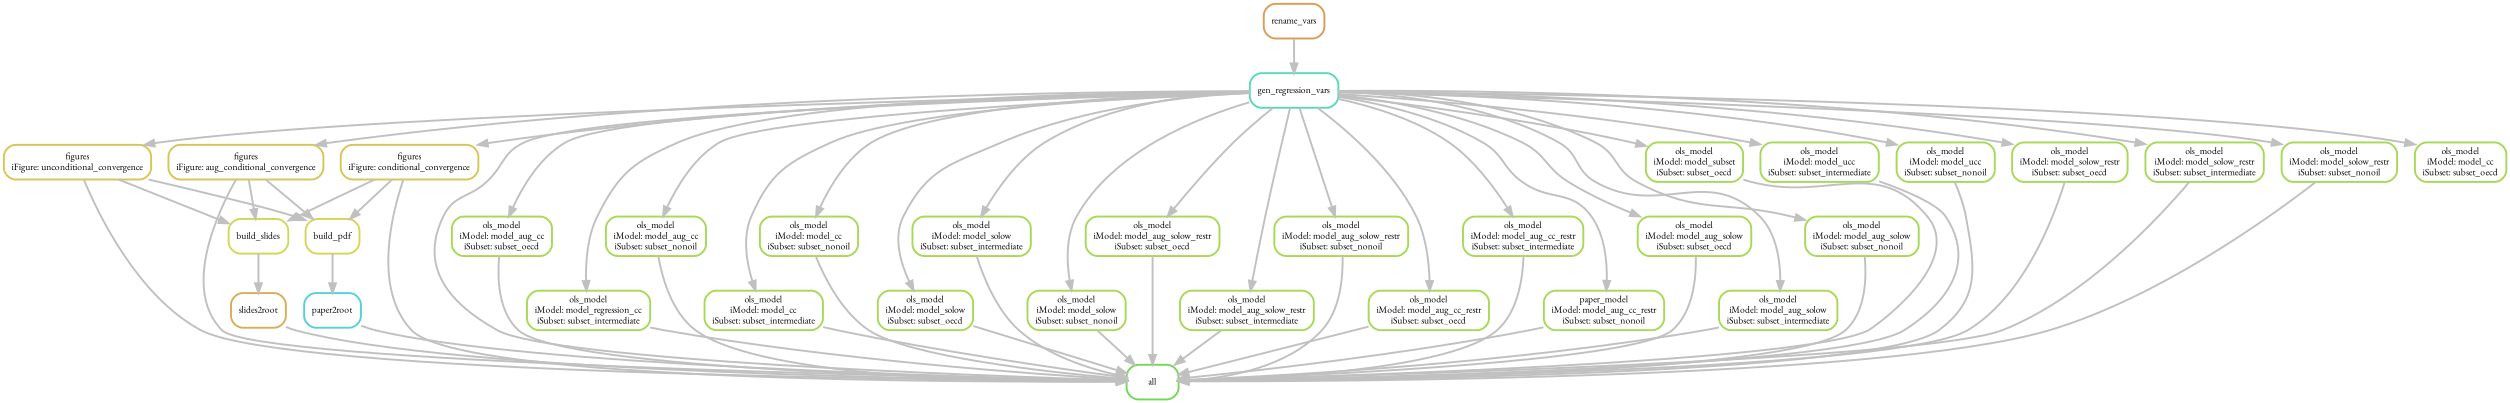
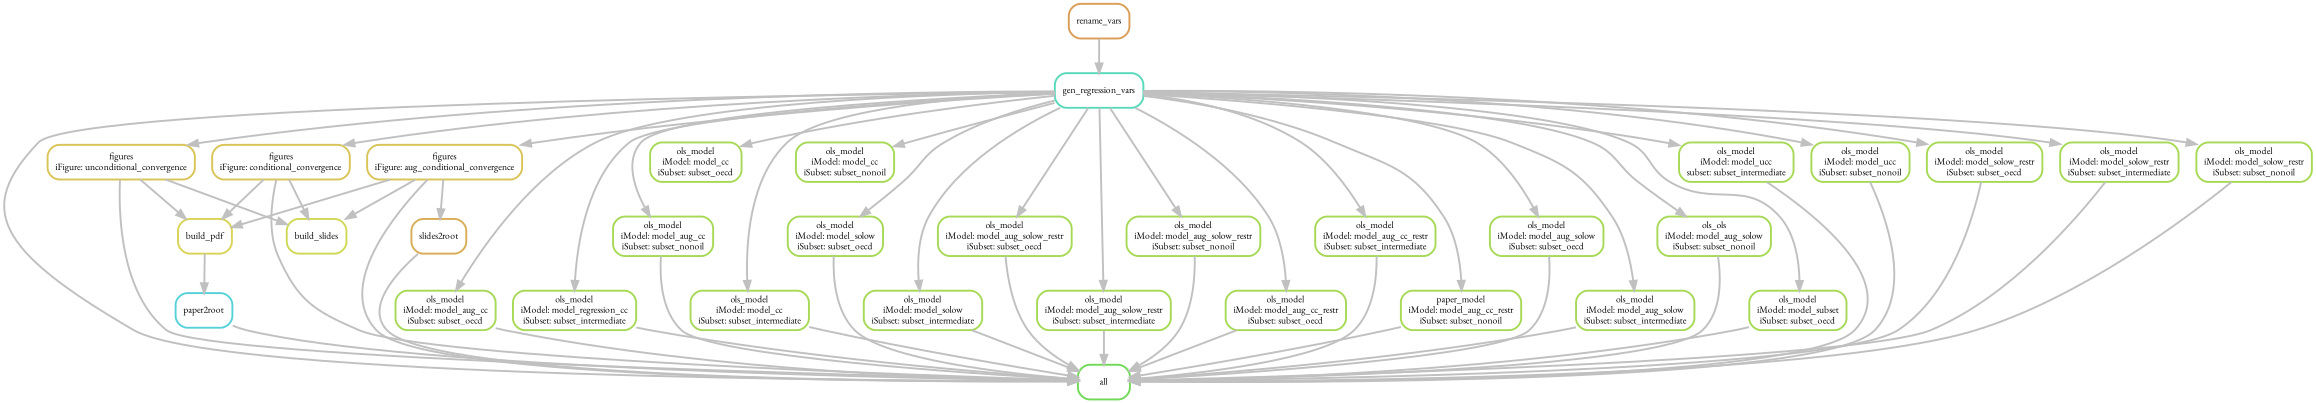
node "ols_model iModel: model_ucc iSubset: subset_intermediate": label "ols_model iModel: model_ucc iSubset: subset_intermediate" -> "ols_model iModel: model_ucc subset: subset_intermediate"
node "ols_model iModel: model_aug_solow iSubset: subset_nonoil": label "ols_model iModel: model_aug_solow iSubset: subset_nonoil" -> "ols_ols iModel: model_aug_solow iSubset: subset_nonoil"
edge "build_slides" -> "slides2root": now "figures iFigure: aug_conditional_convergence" -> "slides2root"
node "ols_model iModel: model_solow iSubset: subset_nonoil": removed
edge "ols_model iModel: model_cc iSubset: subset_nonoil" -> "all": removed
